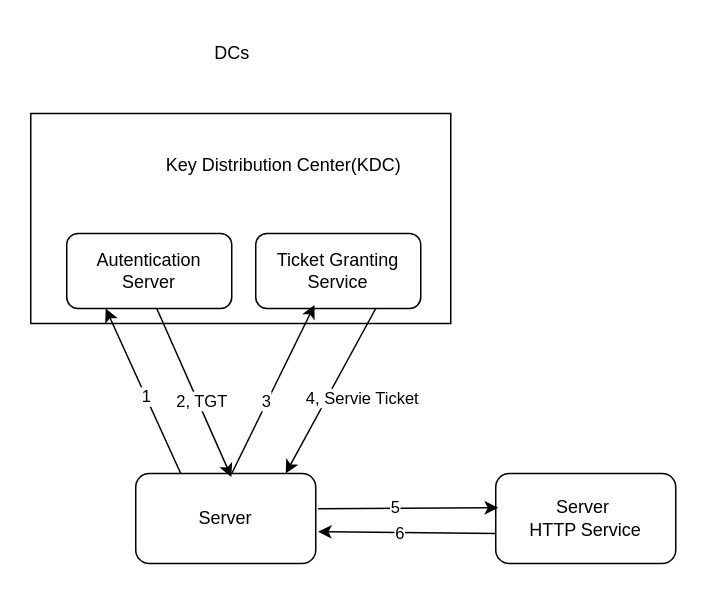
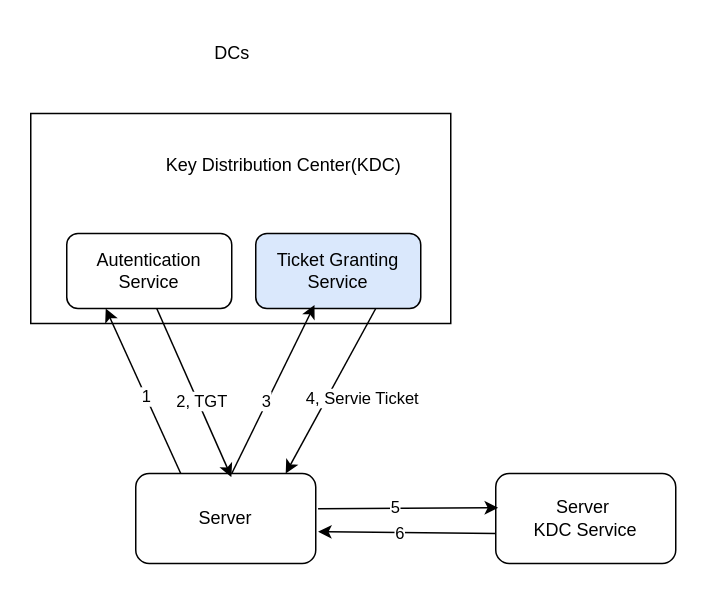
node "Autentication Server": label "Autentication Server" -> "Autentication Service"
node "Ticket Granting Service": fillcolor #ffffff -> #dae8fc
node "Server HTTP Service": label "Server HTTP Service" -> "Server KDC Service"
